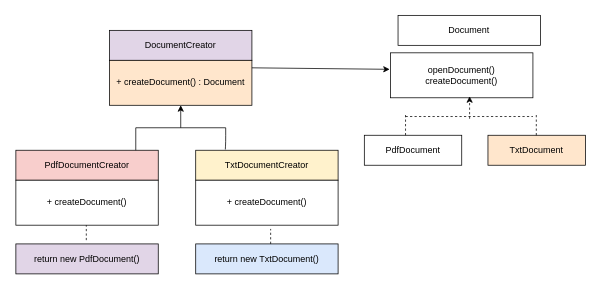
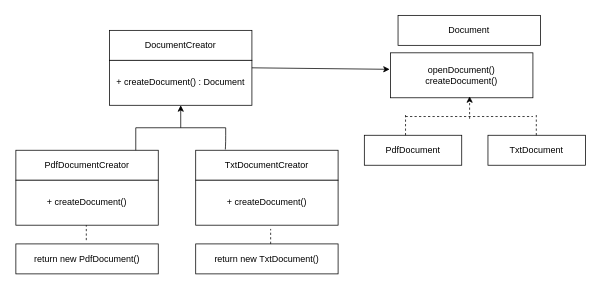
node "DocumentCreator": fillcolor #e1d5e7 -> #ffffff
node "+ createDocument() : Document": fillcolor #ffe6cc -> #ffffff
node "TxtDocument": fillcolor #ffe6cc -> #ffffff
node "PdfDocumentCreator": fillcolor #f8cecc -> #ffffff
node "TxtDocumentCreator": fillcolor #fff2cc -> #ffffff
node "return new PdfDocument()": fillcolor #e1d5e7 -> #ffffff
node "return new TxtDocument()": fillcolor #dae8fc -> #ffffff
